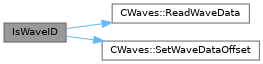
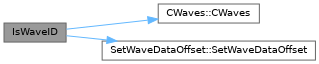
node "CWaves::ReadWaveData": label "CWaves::ReadWaveData" -> "CWaves::CWaves"
node "CWaves::SetWaveDataOffset": label "CWaves::SetWaveDataOffset" -> "SetWaveDataOffset::SetWaveDataOffset"
